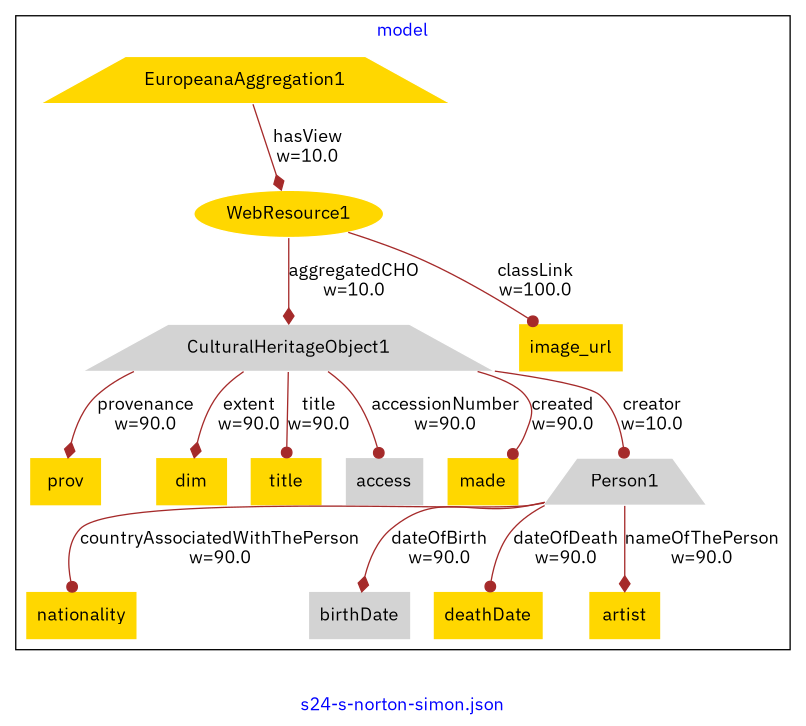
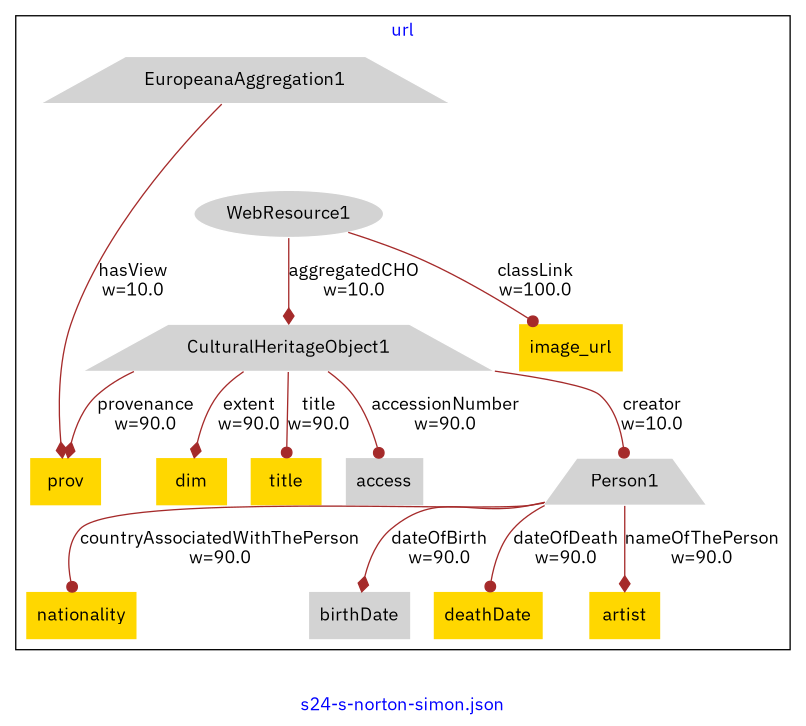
cluster "model": label "model" -> "url"
node "EuropeanaAggregation1": fillcolor gold -> lightgray
edge "EuropeanaAggregation1" -> "WebResource1": now "EuropeanaAggregation1" -> "prov"
node "WebResource1": fillcolor gold -> lightgray
node "made": removed
